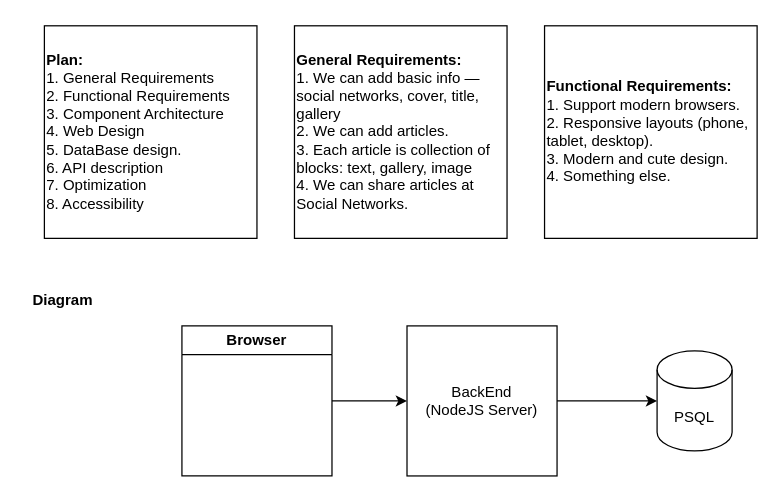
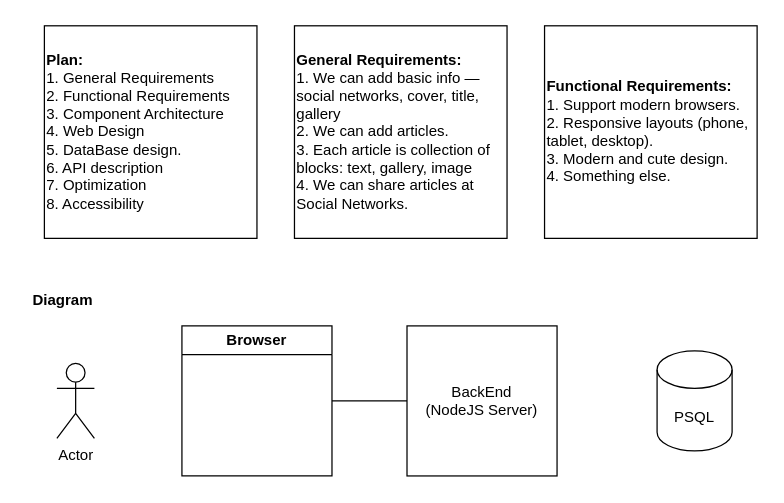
node "Actor": added
edge "Browser" -> "BackEnd (NodeJS Server)": arrowhead classic -> none
edge "BackEnd (NodeJS Server)" -> "PSQL": removed
